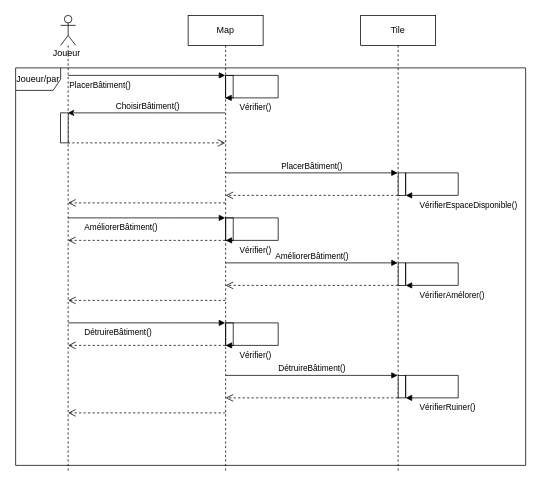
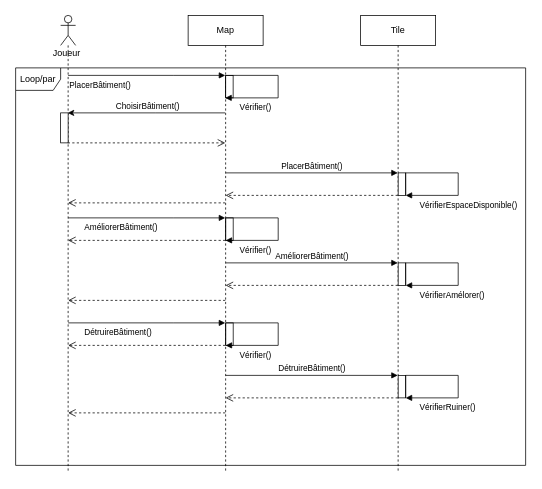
node "Joueur/par": label "Joueur/par" -> "Loop/par"
